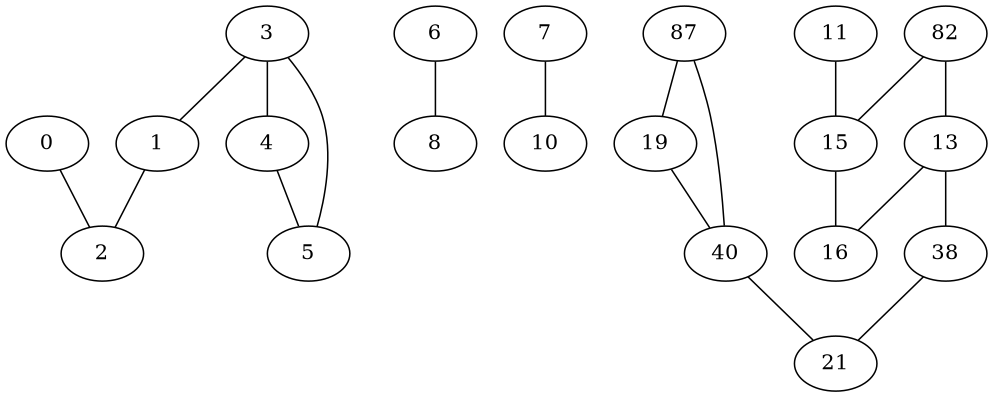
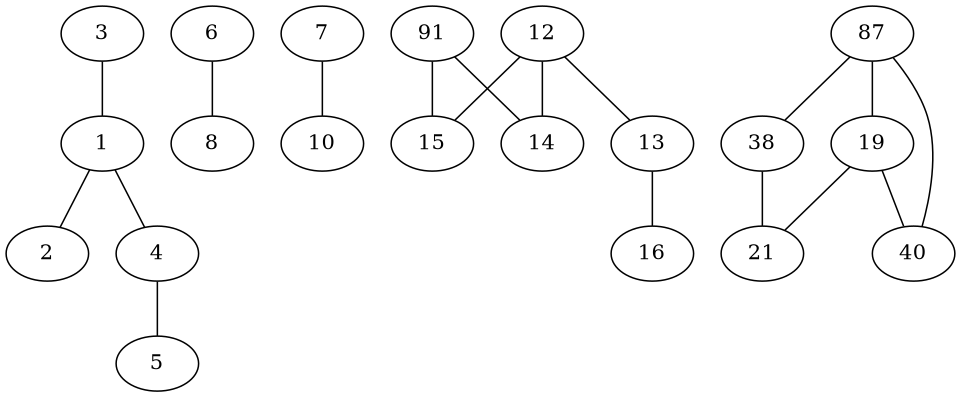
node "11": label "11" -> "91"
node "82": label "82" -> "12"
edge "3" -- "4": now "1" -- "4"
edge "3" -- "5": removed
node "0": removed
node "14": added
edge "15" -- "16": removed
edge "13" -- "38": now "87" -- "38"
edge "40" -- "21": now "19" -- "21"
